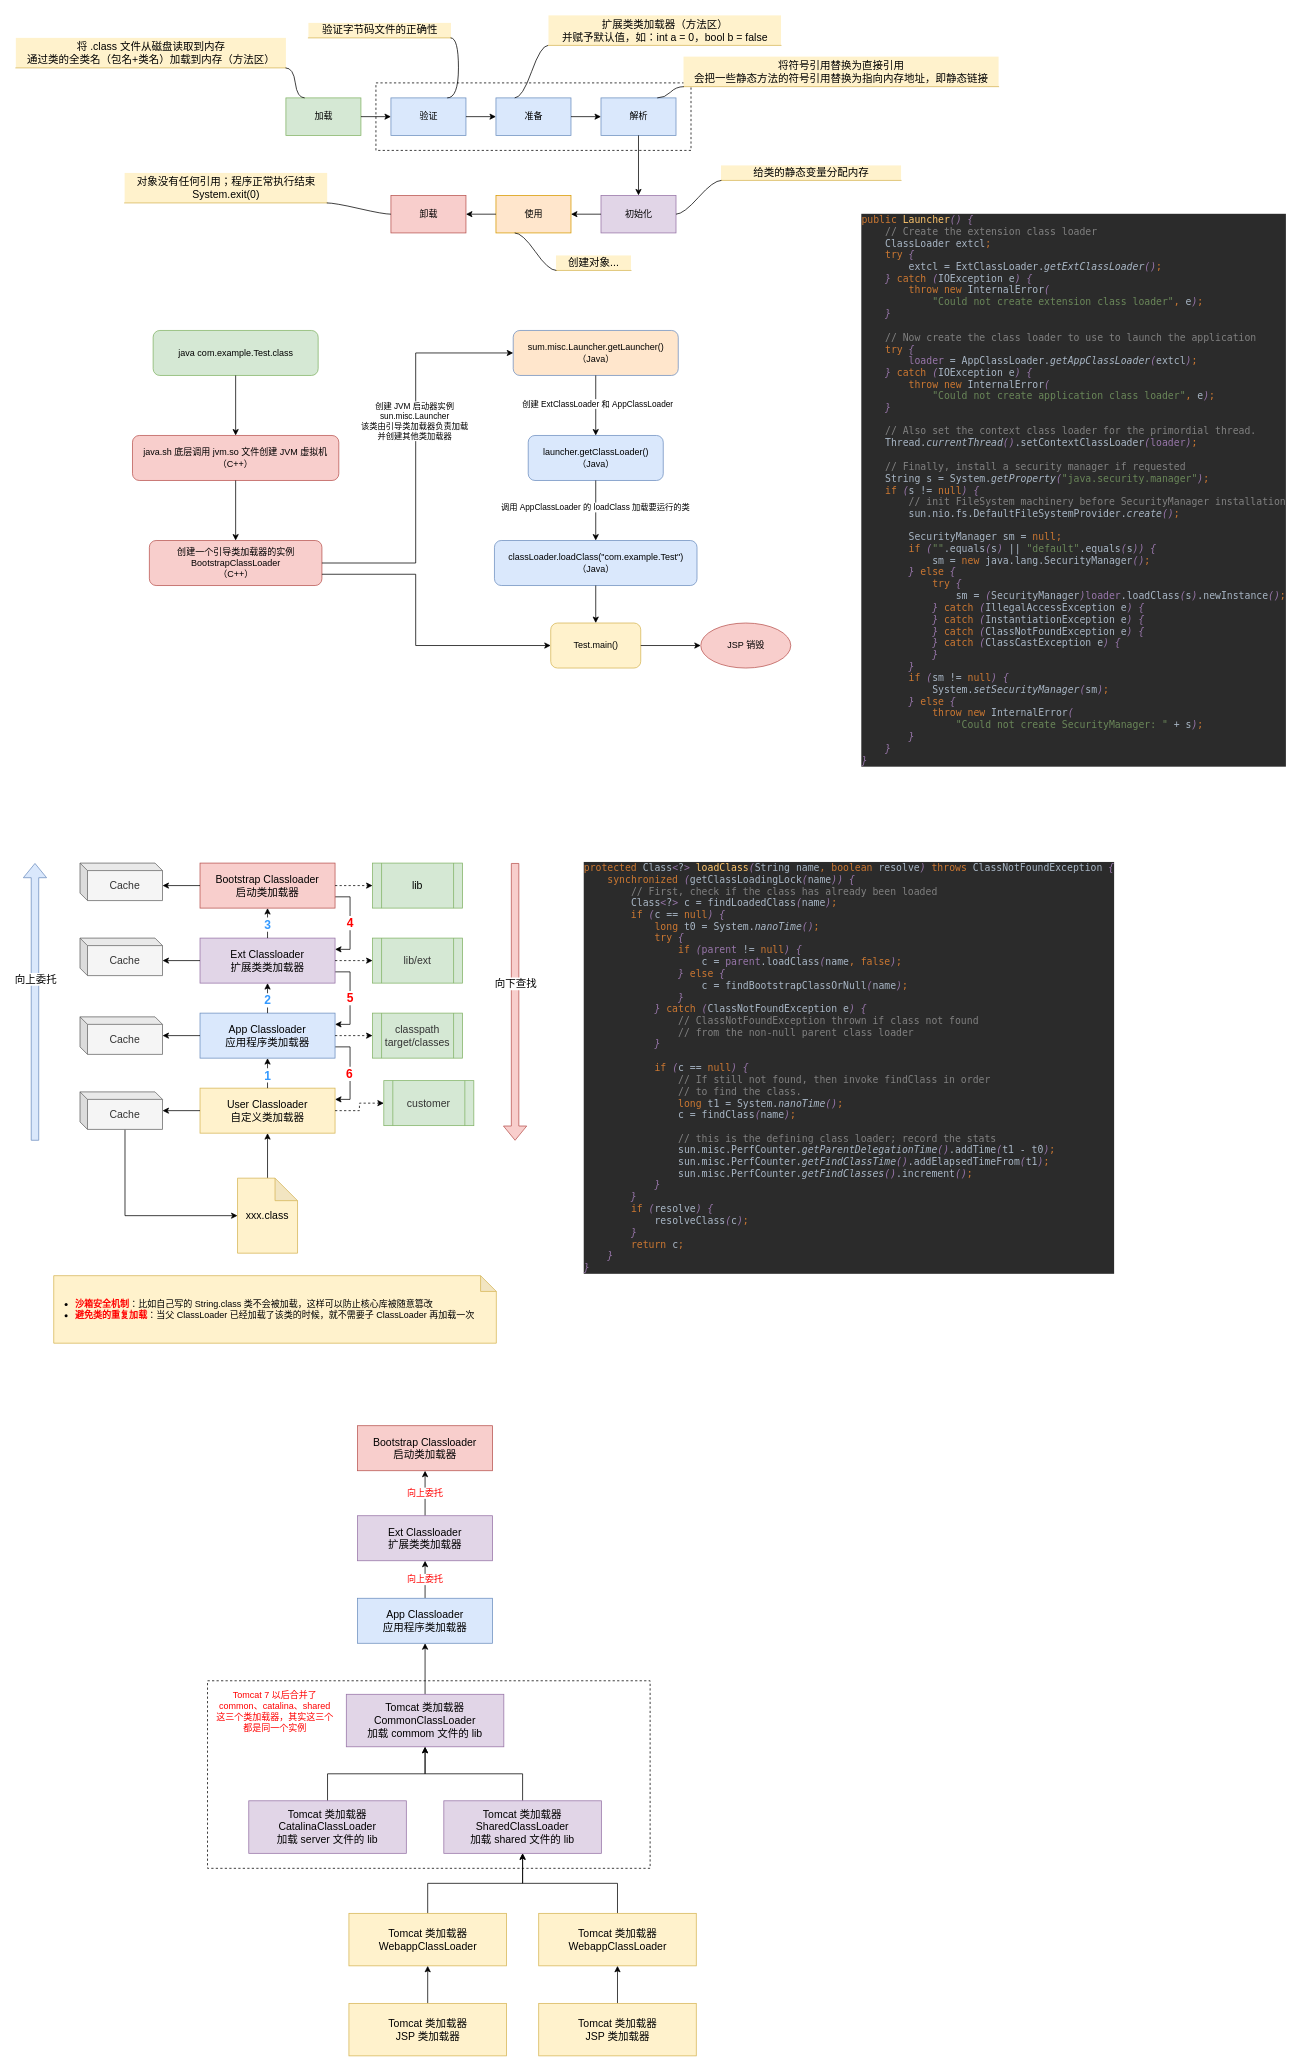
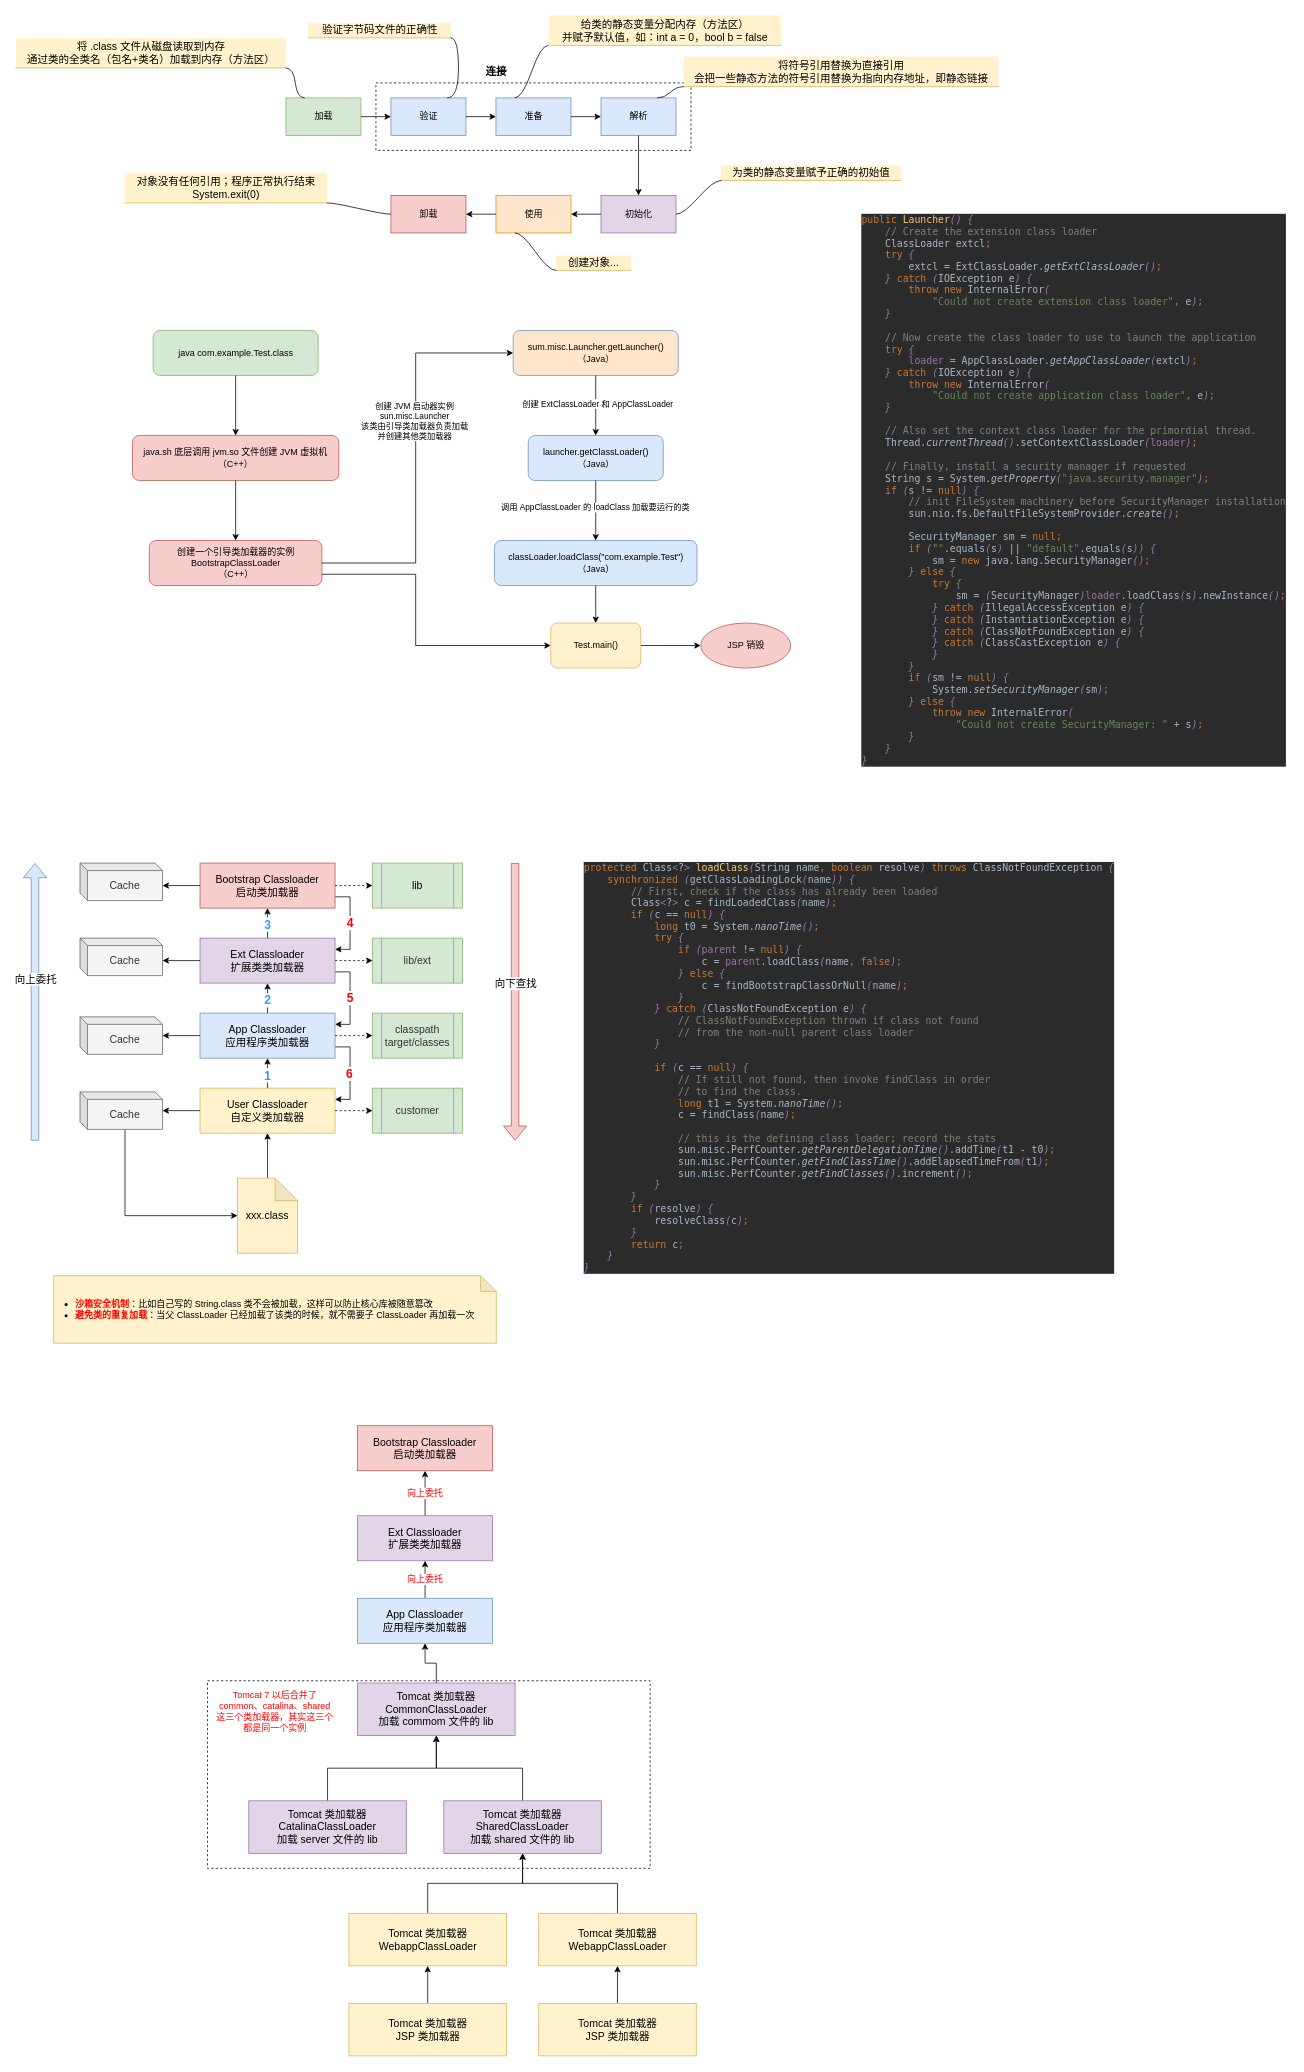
node "扩展类类加载器（方法区） 并赋予默认值，如：int a = 0，bool b = false": label "扩展类类加载器（方法区） 并赋予默认值，如：int a = 0，bool b = false" -> "给类的静态变量分配内存（方法区） 并赋予默认值，如：int a = 0，bool b = false"
node "连接": added
node "给类的静态变量分配内存": label "给类的静态变量分配内存" -> "为类的静态变量赋予正确的初始值"
node "customer": moved (429, 1103) -> (417, 1110)
node "Tomcat 类加载器 CommonClassLoader 加载 commom 文件的 lib": moved (425, 1720) -> (436, 1709)
